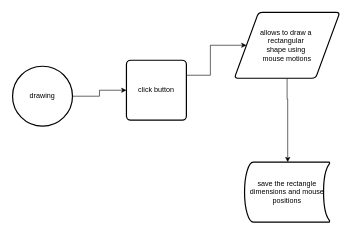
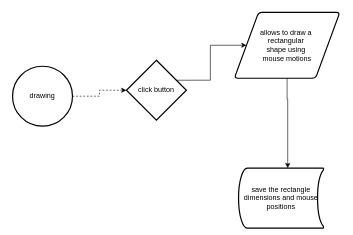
node "click button": shape rounded rectangle -> diamond
edge "drawing" -> "click button": style solid -> dashed
node "save the rectangle dimensions and mouse positions": moved (287, 192) -> (281, 198)
